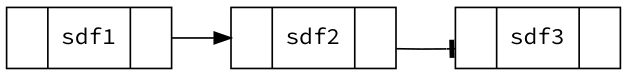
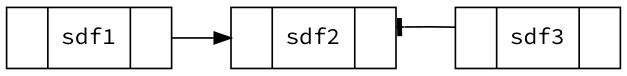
edge "sdf2" -> "sdf3": reversed
